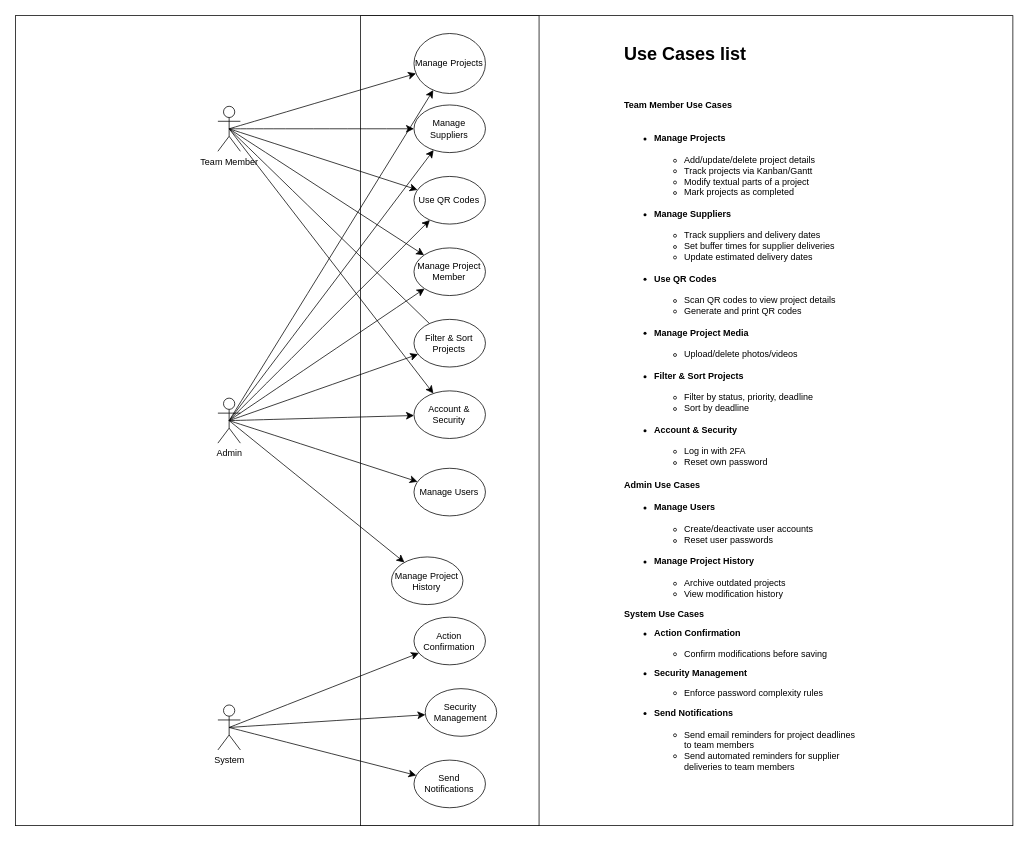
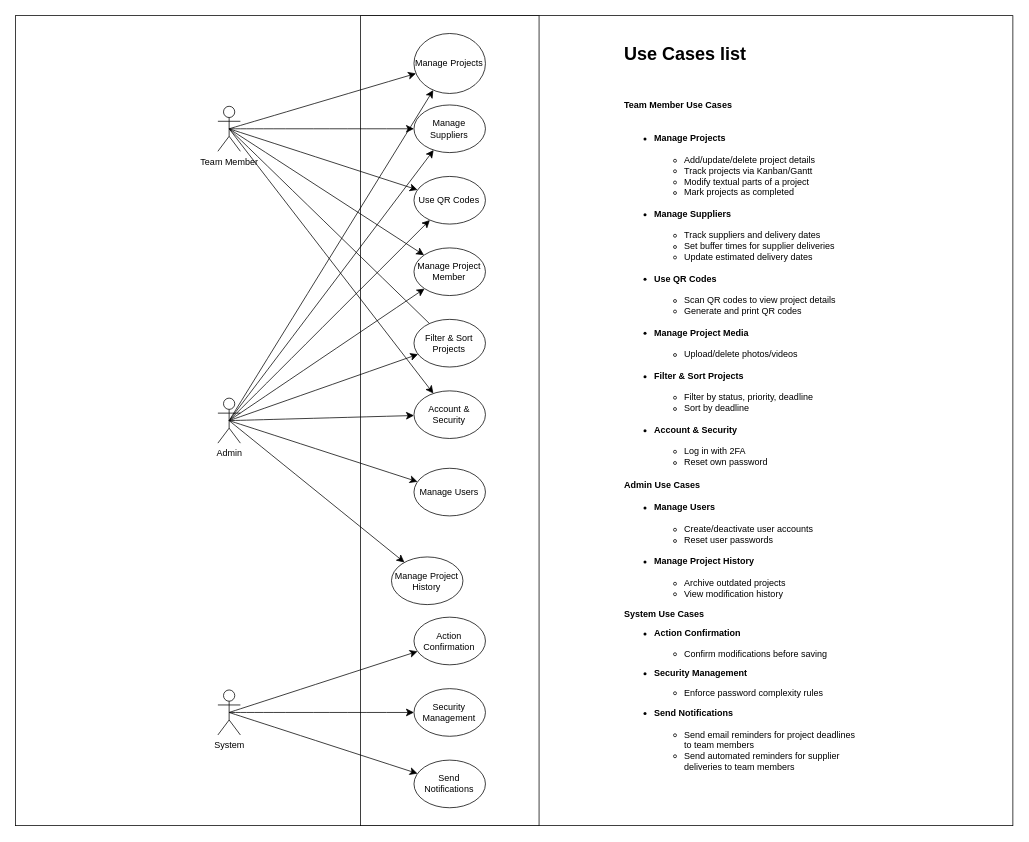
node "Security Management": moved (461, 712) -> (450, 712)
node "System": moved (229, 727) -> (229, 712)
